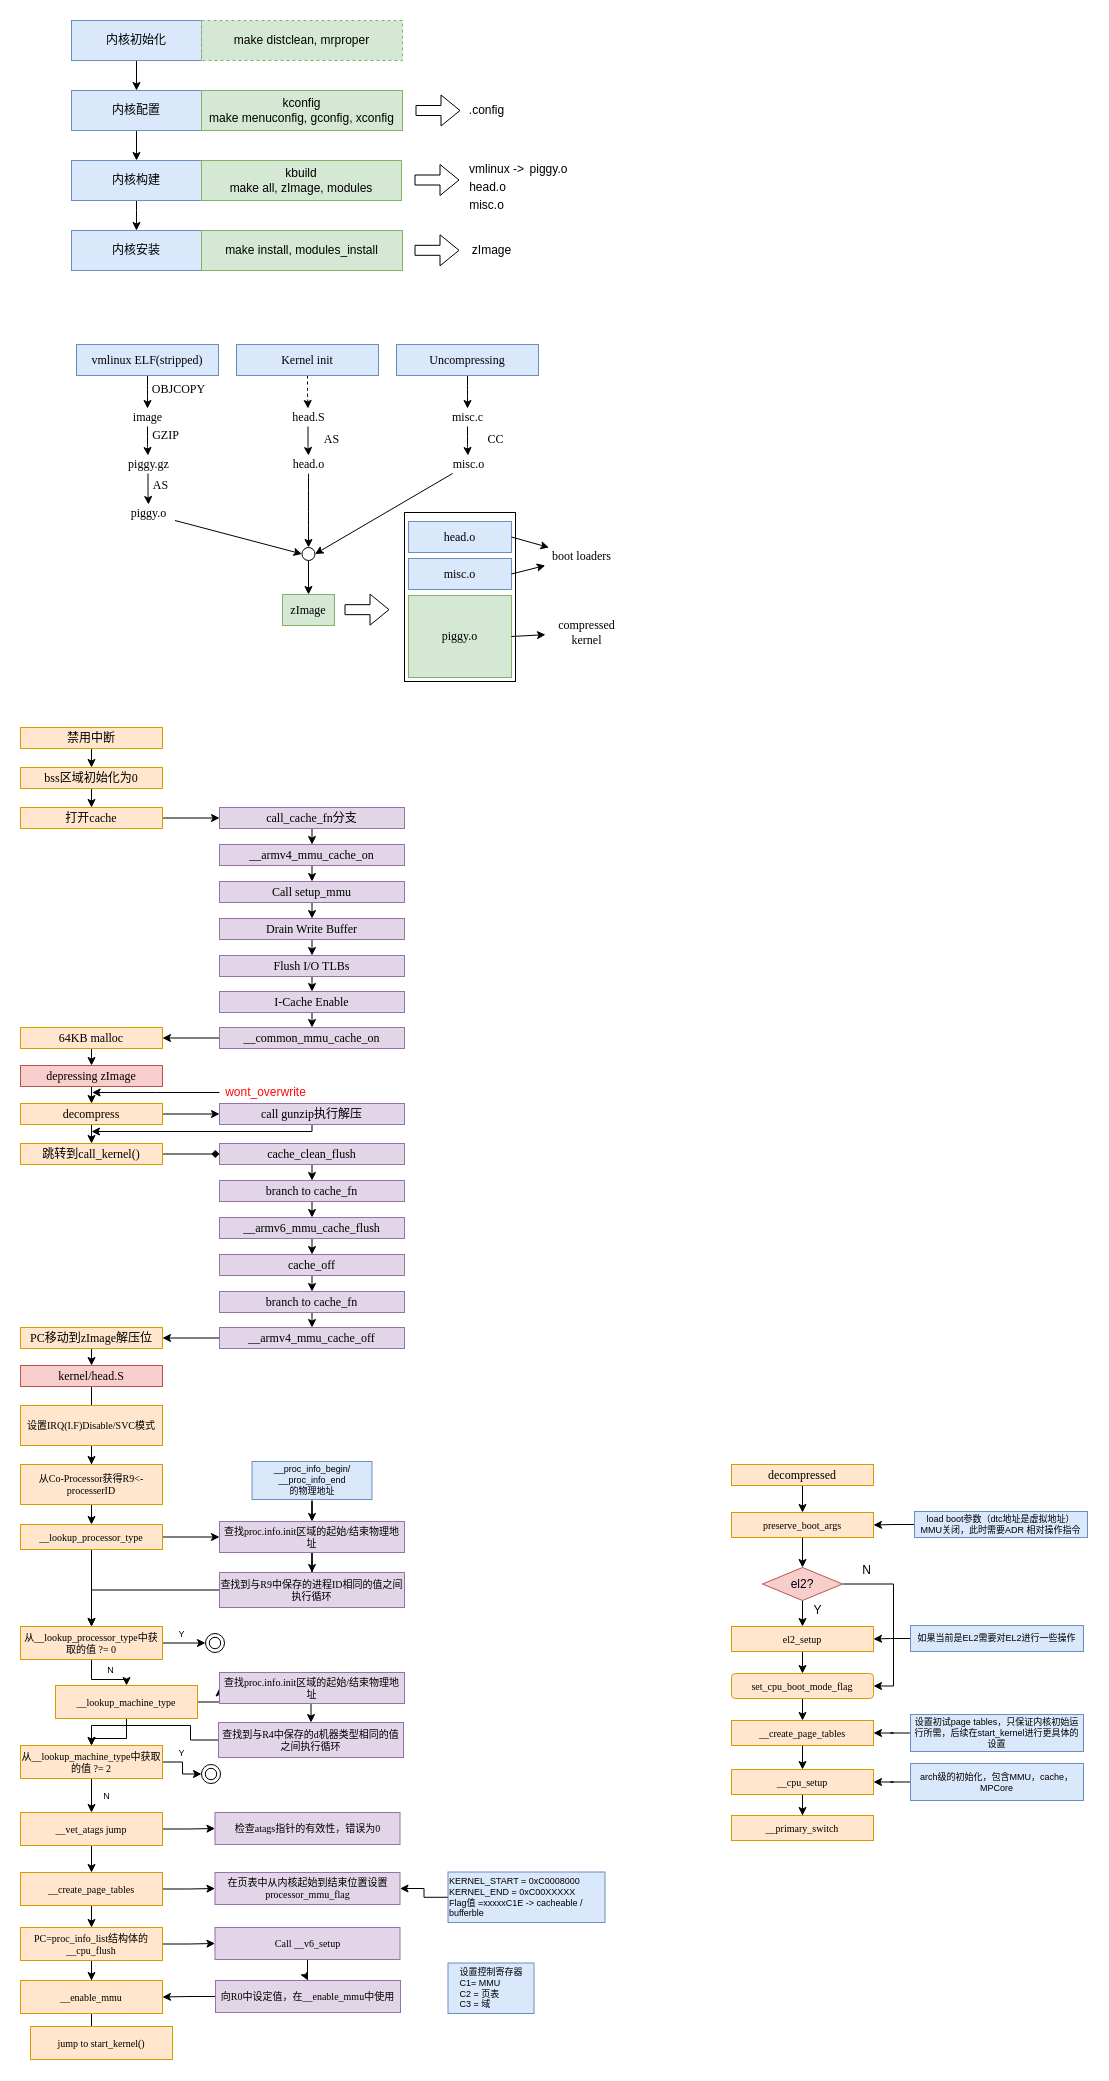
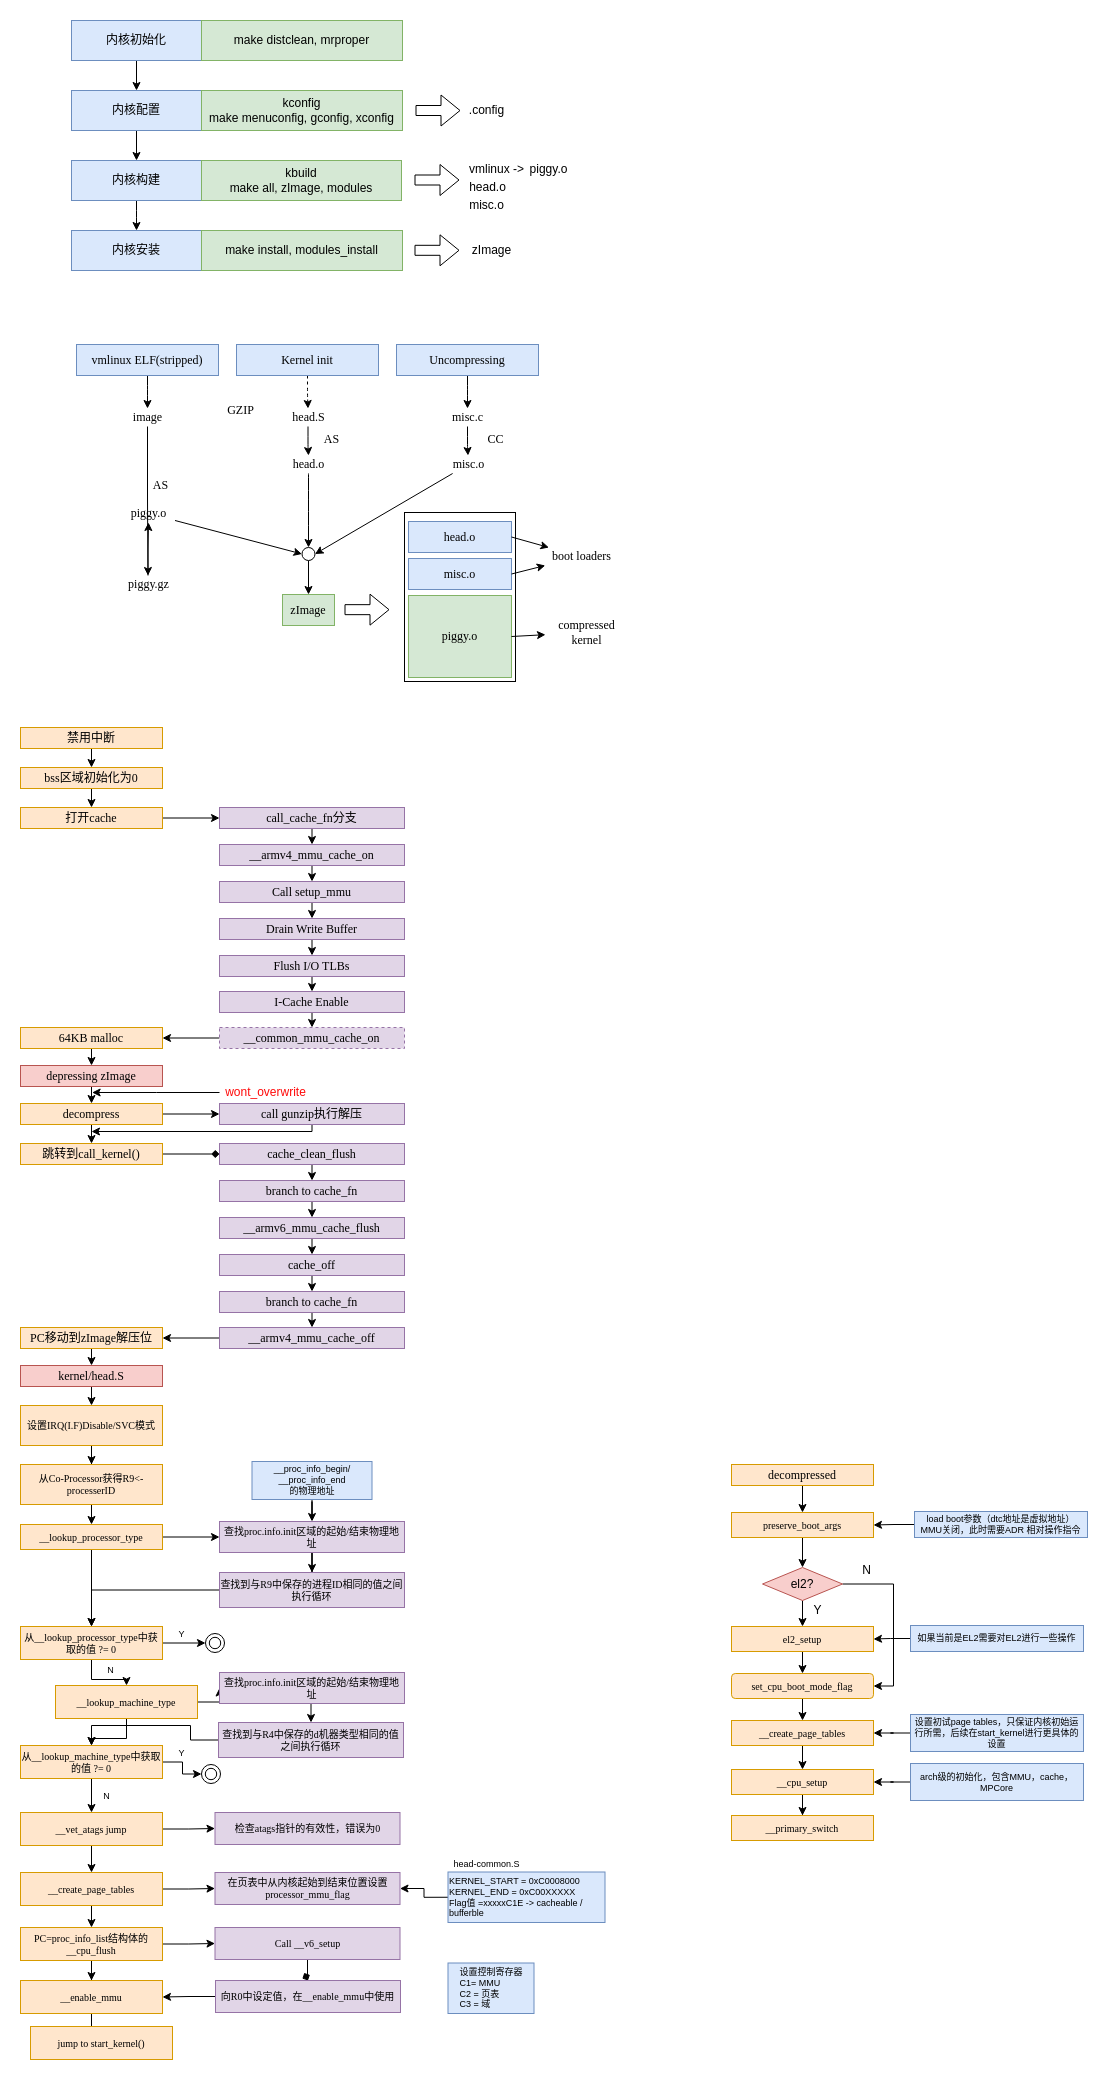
node "make distclean, mrproper": style dashed -> solid
node "OBJCOPY": removed
node "GZIP": moved (166, 436) -> (241, 411)
node "piggy.gz": moved (148, 465) -> (148, 585)
node "__common_mmu_cache_on": style solid -> dashed
edge "kernel/head.S" -- "设置IRQ(I.F)Disable/SVC模式": arrowhead none -> classic
node "从__lookup_machine_type中获取的值 ?= 2": label "从__lookup_machine_type中获取的值 ?= 2" -> "从__lookup_machine_type中获取的值 ?= 0"
node "head-common.S": added
edge "Call __v6_setup" -> "向R0中设定值，在__enable_mmu中使用": arrowhead classic -> diamond
